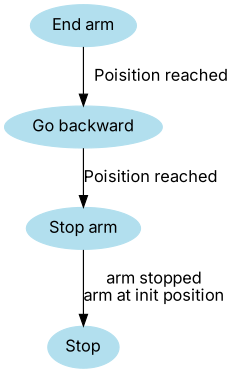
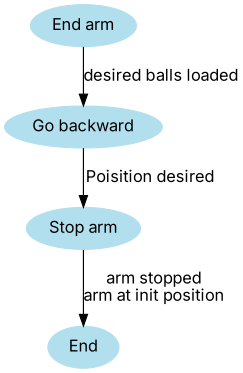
edge "End arm" -> "Go backward": label "Poisition reached" -> "desired balls loaded"
edge "Go backward" -> "Stop arm": label "Poisition reached" -> "Poisition desired"
node "Stop": label "Stop" -> "End"
